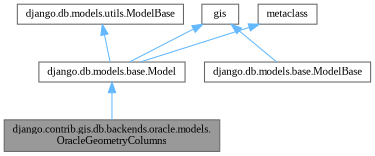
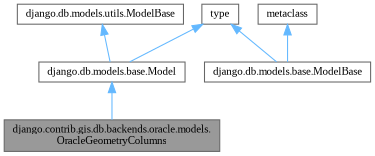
node "gis": label "gis" -> "type"
edge "django.db.models.base.Model" -> "metaclass": now "django.db.models.base.ModelBase" -> "metaclass"
